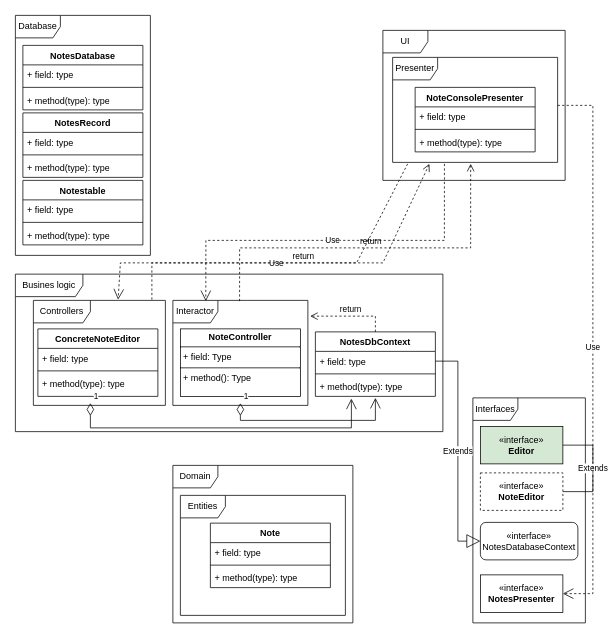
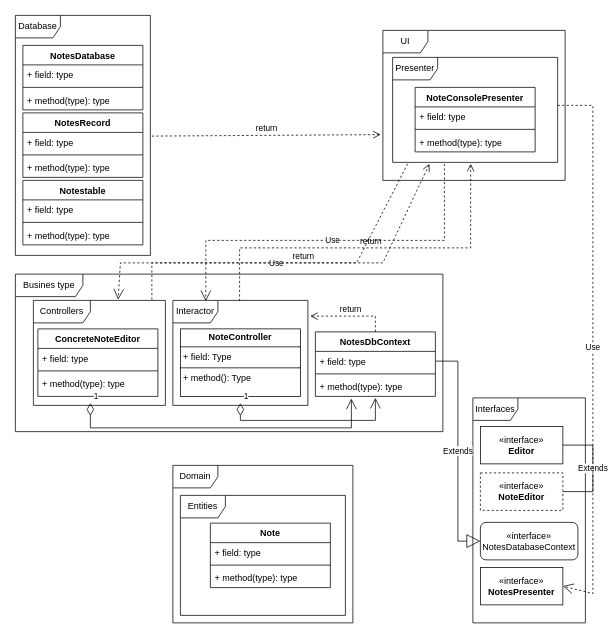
edge "Database" -> "UI": added, label "return"
node "Busines logic": label "Busines logic" -> "Busines type"
node "«interface» Editor": fillcolor #d5e8d4 -> #ffffff
node "«interface» NotesPresenter": moved (522, 594) -> (522, 586)
